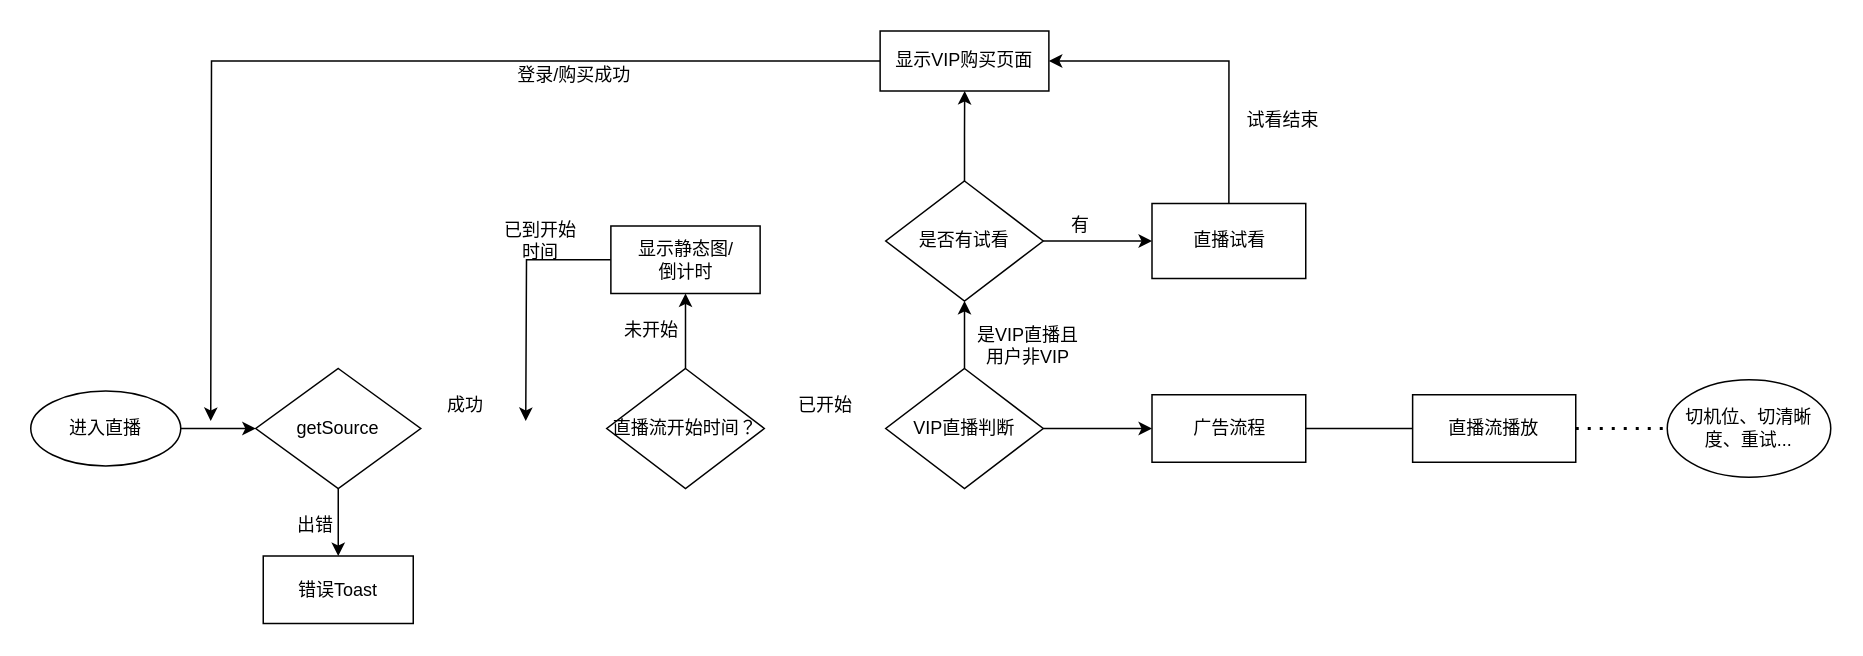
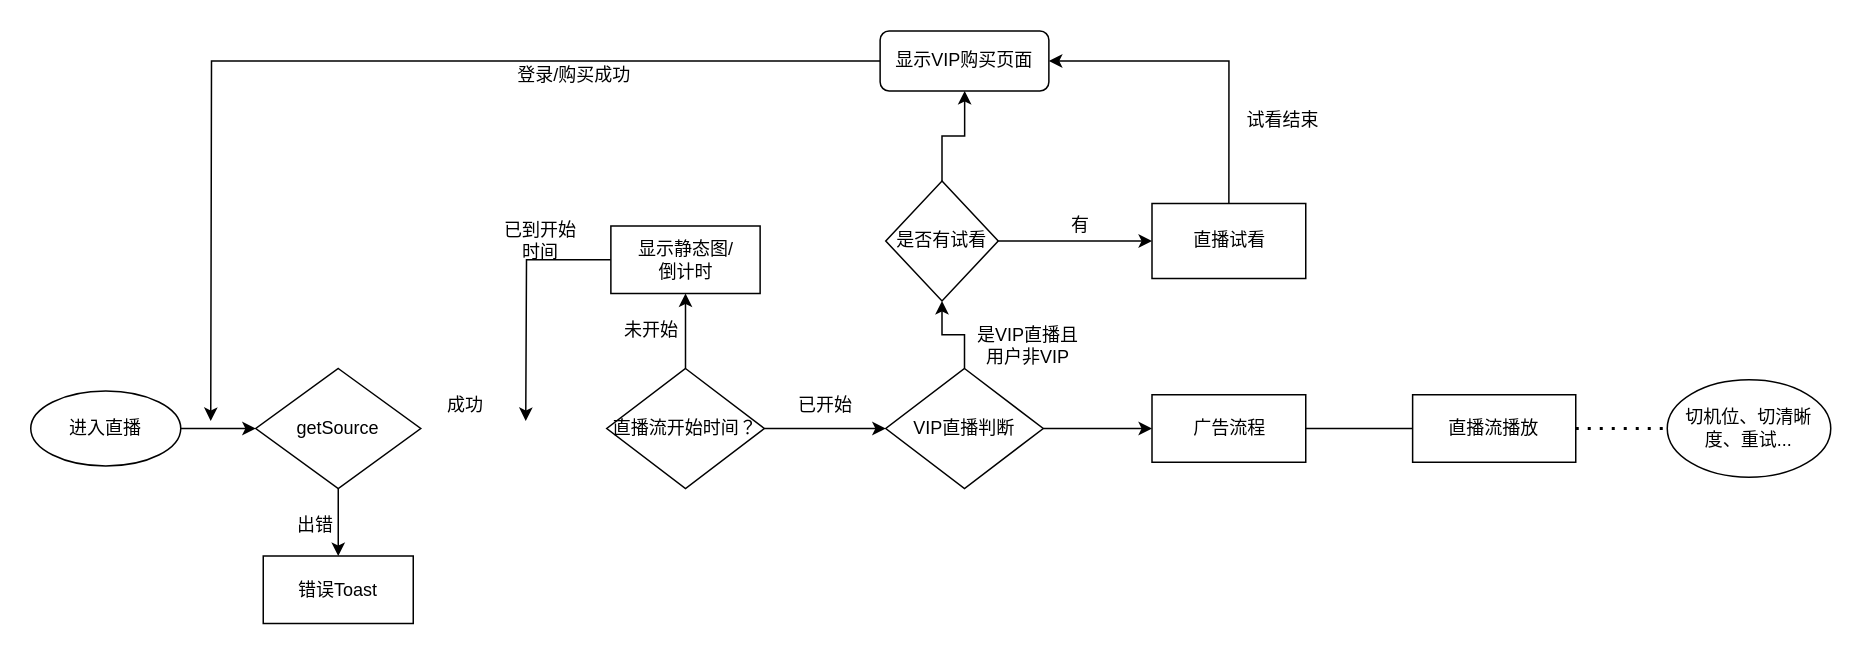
node "显示VIP购买页面": shape rectangle -> rounded rectangle
node "是否有试看": size 158x120 -> 113x120
edge "直播流开始时间？" -> "VIP直播判断": added
